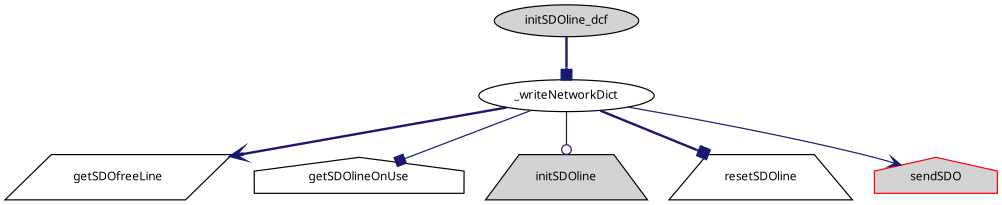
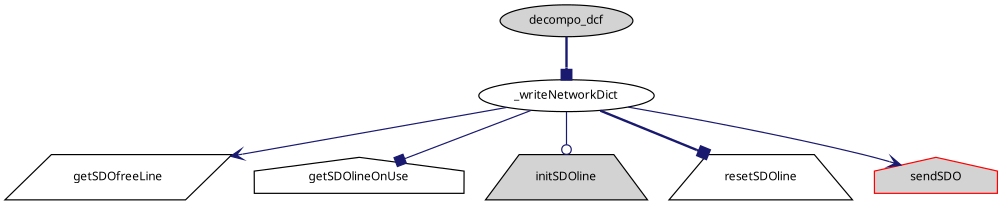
node "initSDOline_dcf": label "initSDOline_dcf" -> "decompo_dcf"
edge "_writeNetworkDict" -> "getSDOfreeLine": style bold -> solid
